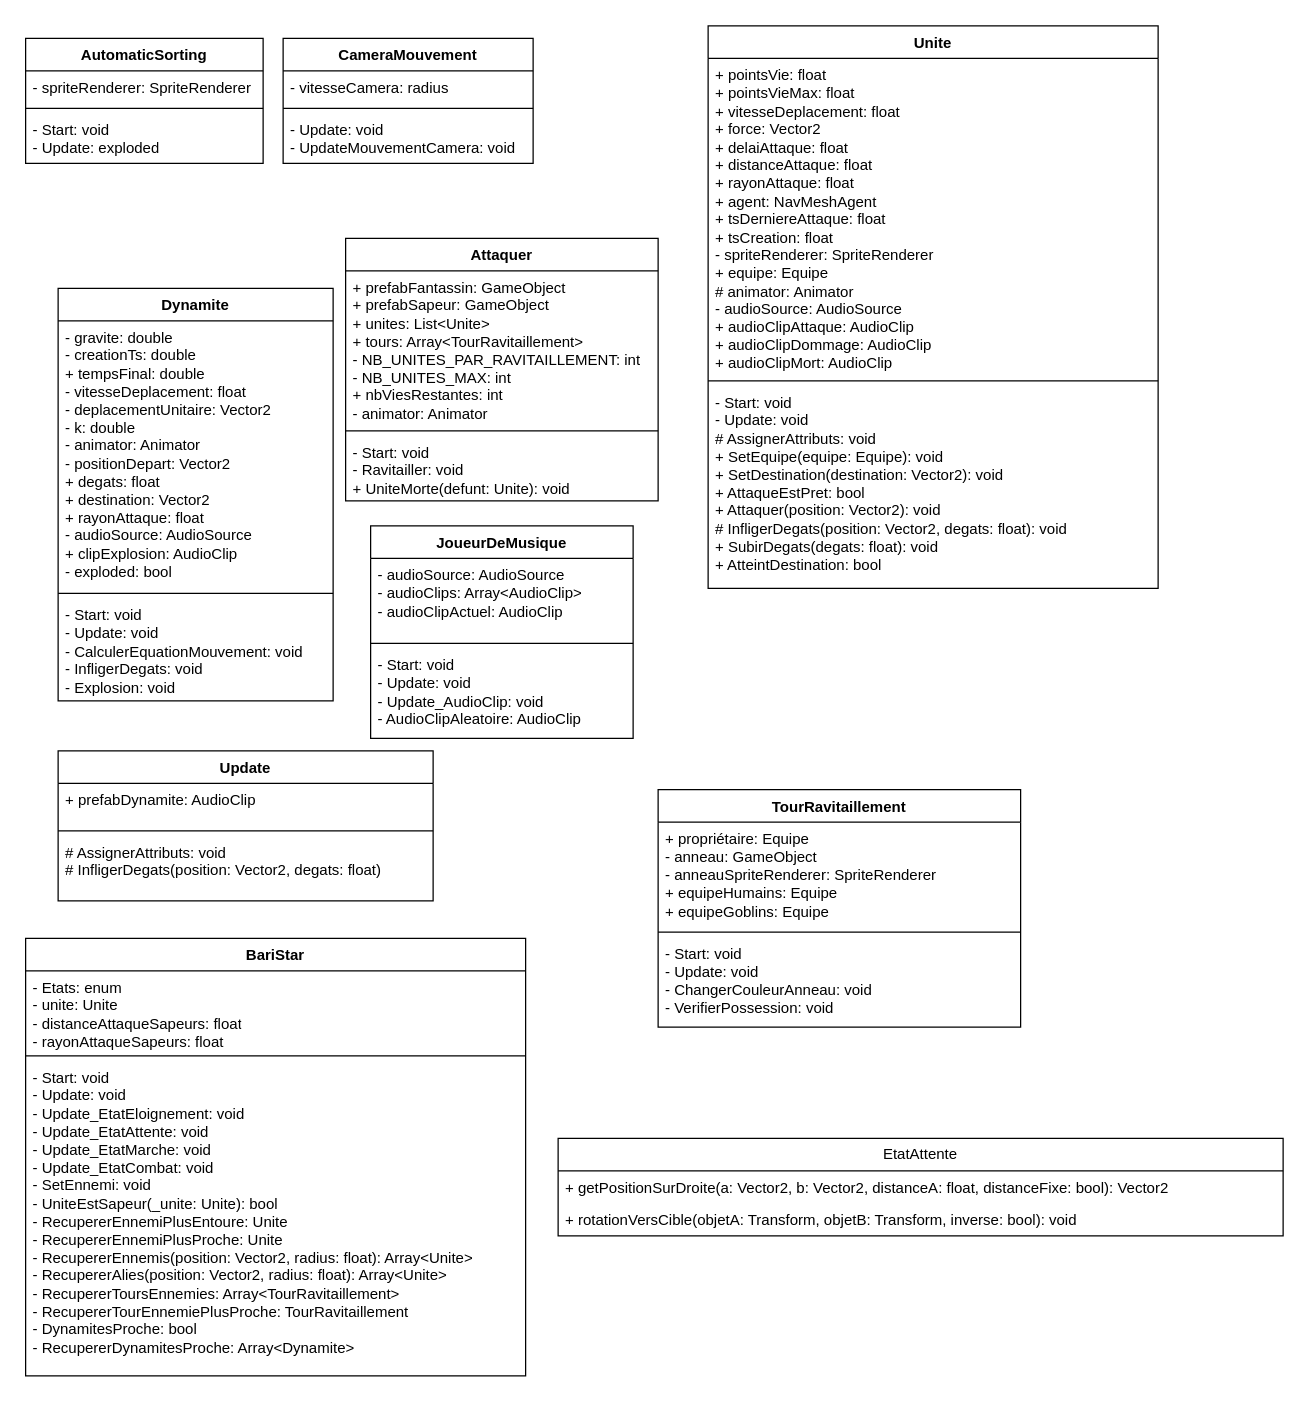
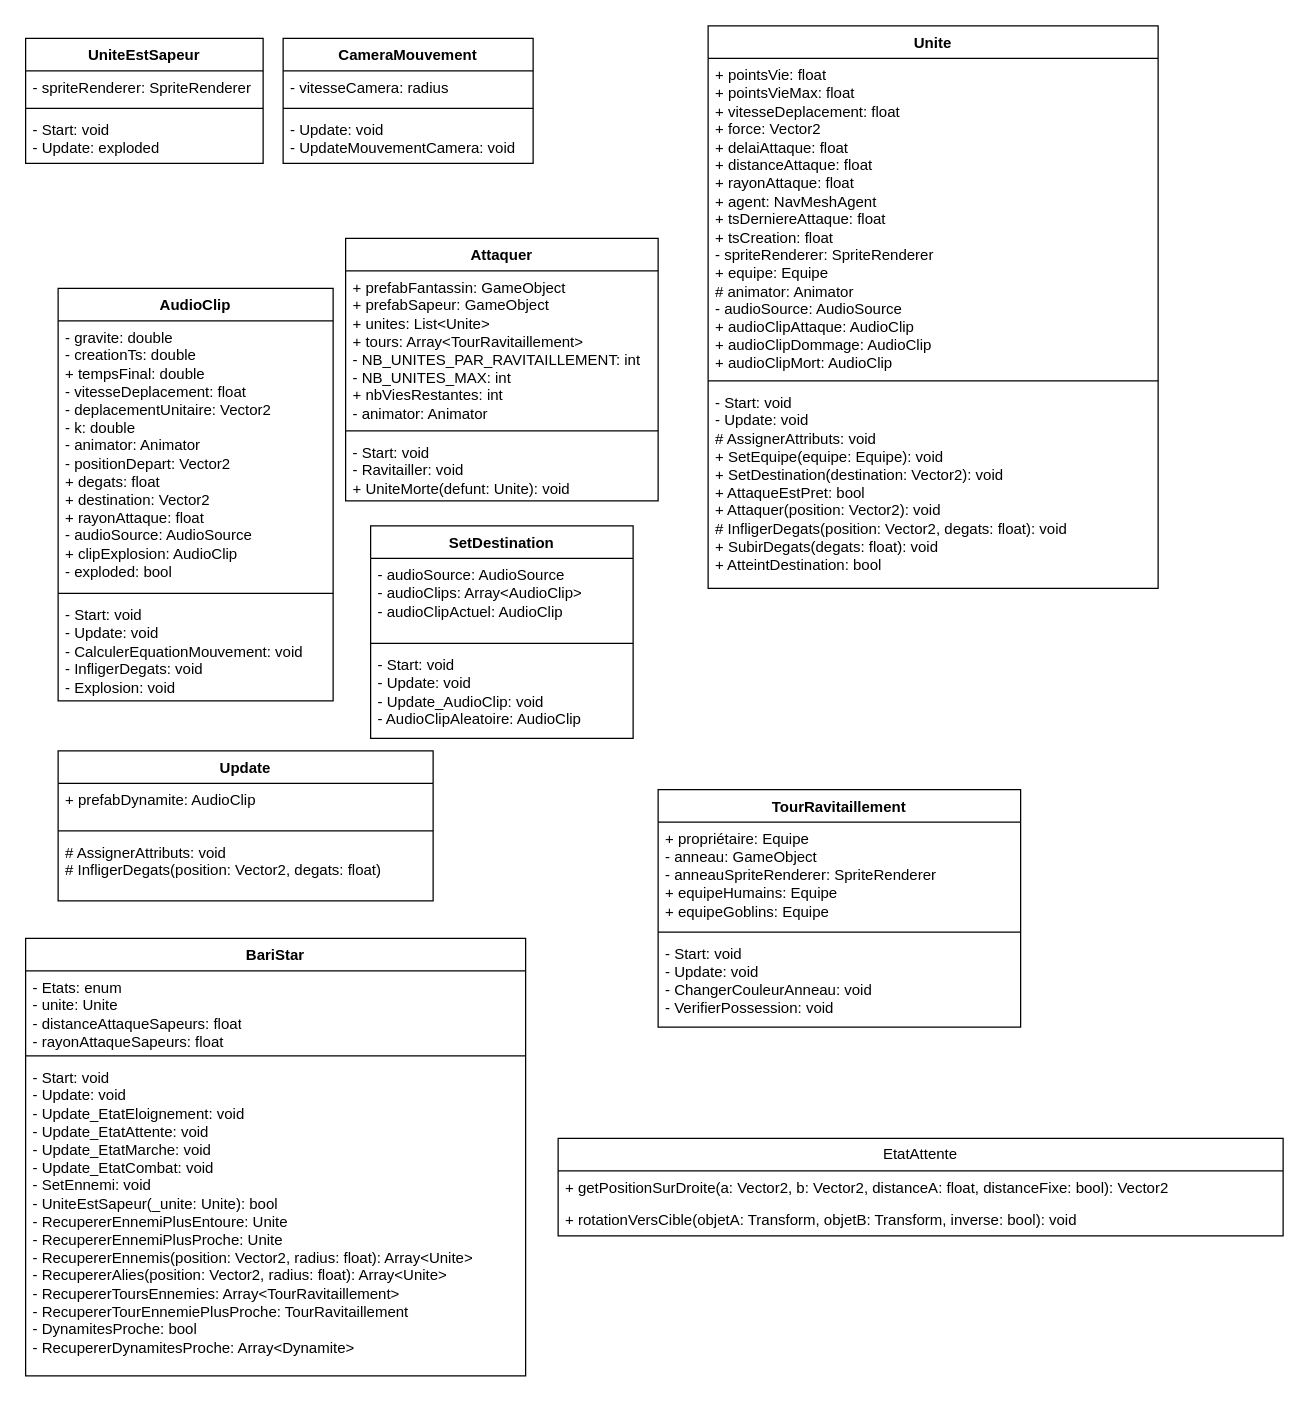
node "AutomaticSorting": label "AutomaticSorting" -> "UniteEstSapeur"
node "Dynamite": label "Dynamite" -> "AudioClip"
node "JoueurDeMusique": label "JoueurDeMusique" -> "SetDestination"
